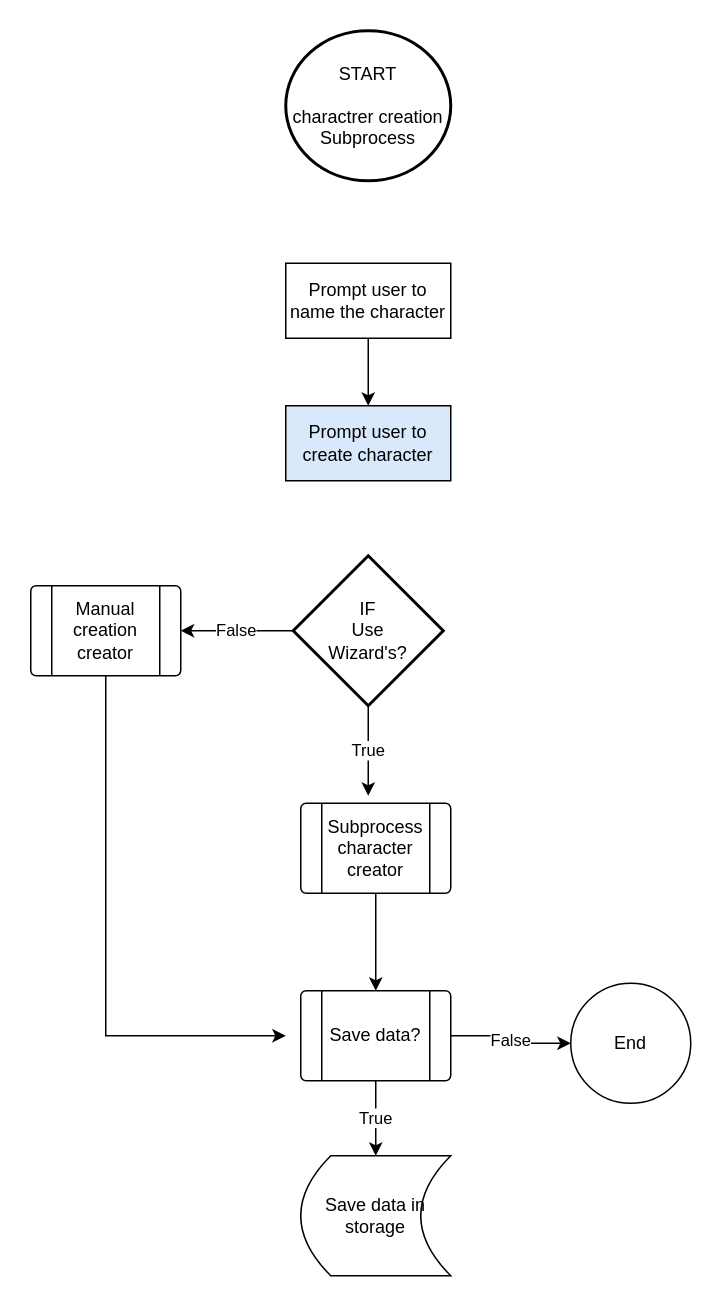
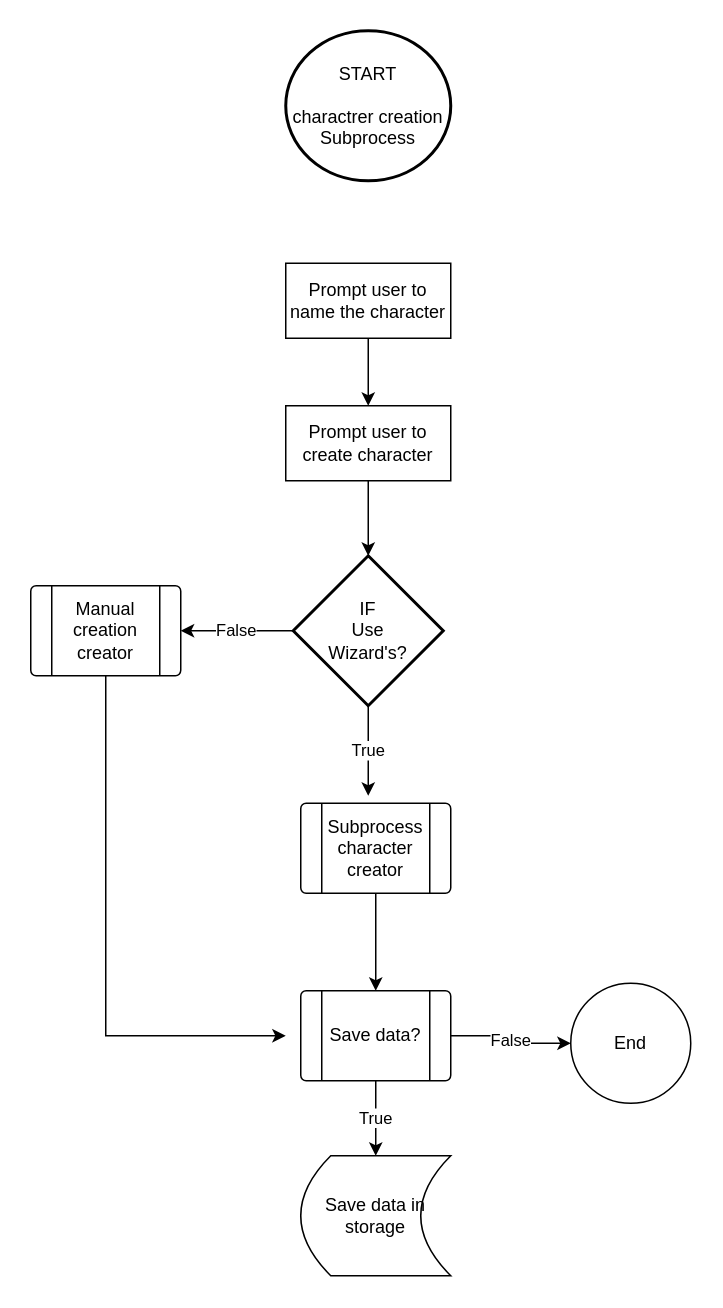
node "Prompt user to create character": fillcolor #dae8fc -> #ffffff
edge "Prompt user to create character" -> "IF Use Wizard's?": added
